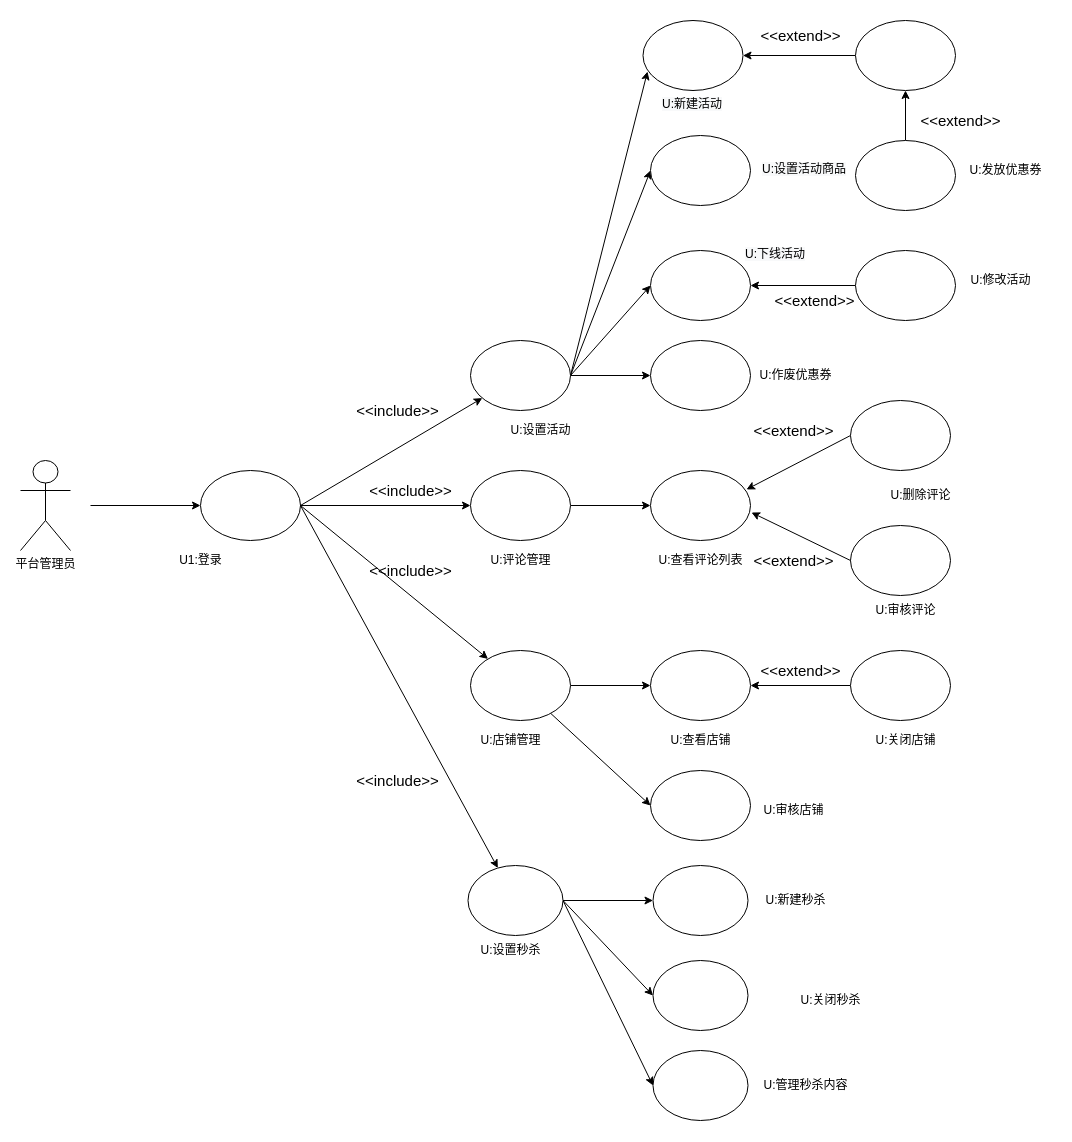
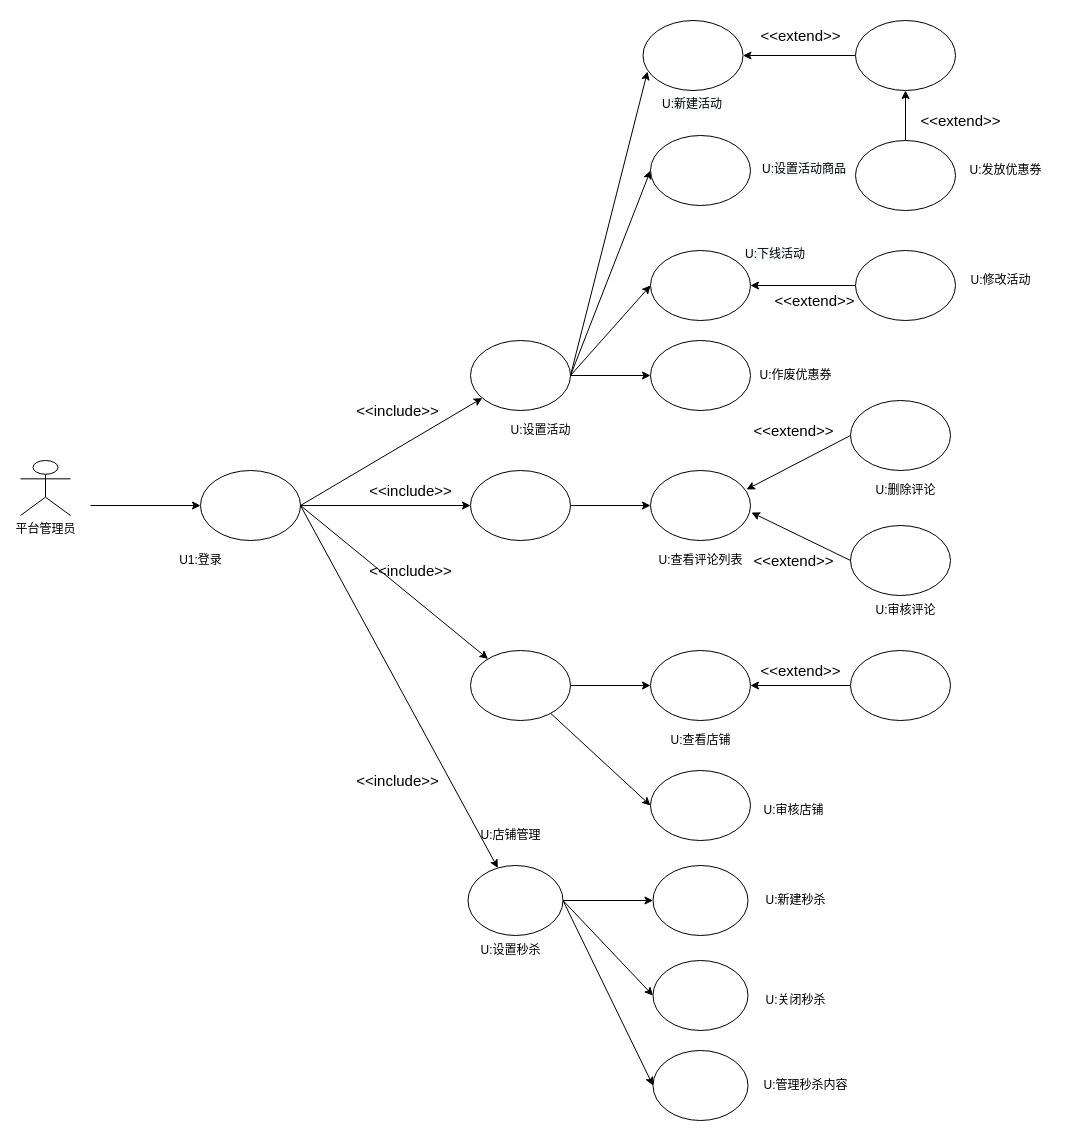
node "U:删除评论": moved (921, 496) -> (906, 491)
node "平台管理员": size 50x90 -> 50x55
node "U:评论管理": removed
node "U:店铺管理": moved (511, 741) -> (511, 836)
node "U:关闭店铺": removed
node "U:关闭秒杀": moved (831, 1001) -> (796, 1001)
